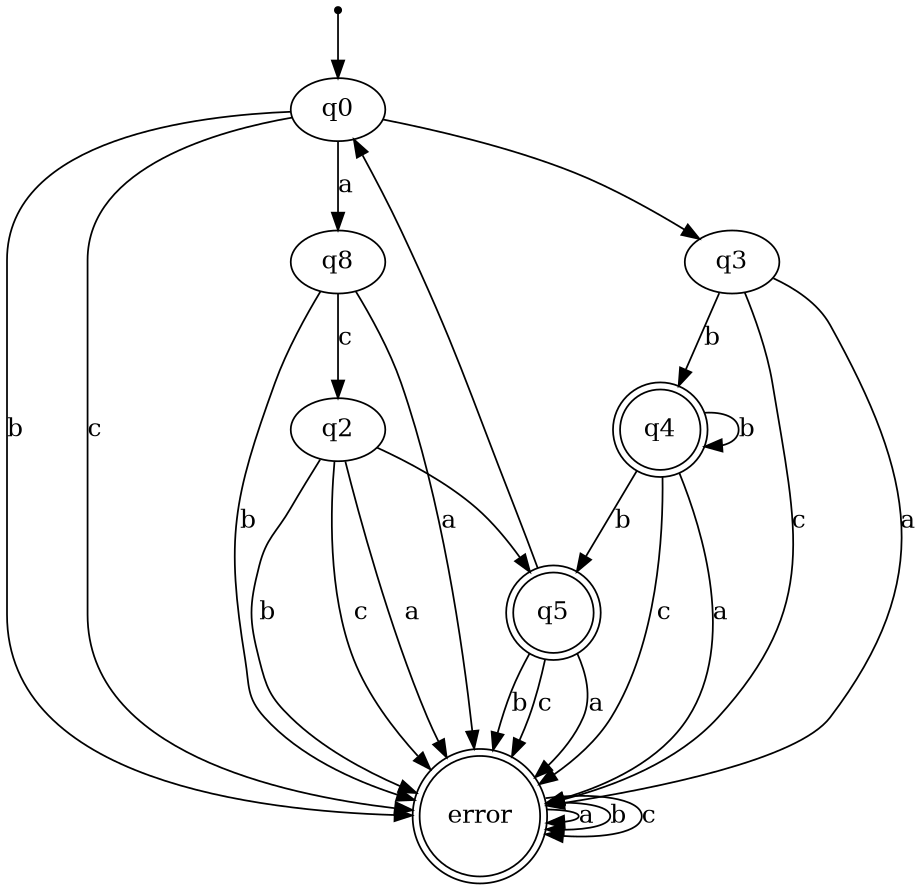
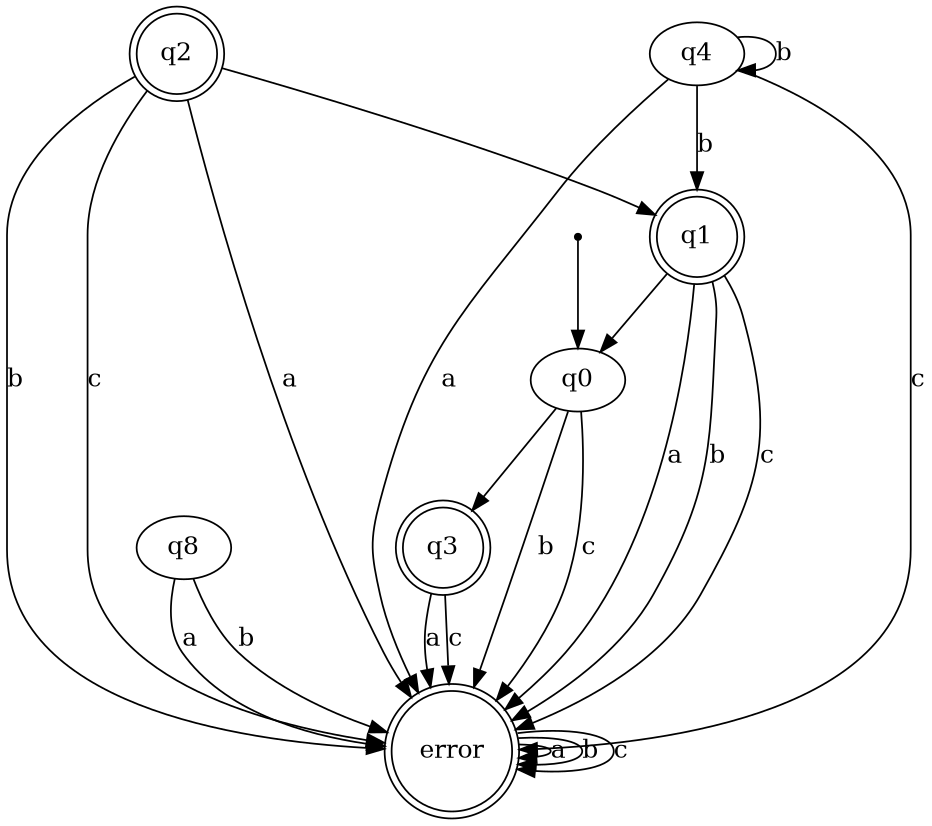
edge "q0" -> "q8": removed, label "a"
node "q3": shape ellipse -> doublecircle
edge "q3" -> "q4": removed, label "b"
edge "q8" -> "q2": removed, label "c"
node "q2": shape ellipse -> doublecircle
node "q4": shape doublecircle -> ellipse
node "q5": label "q5" -> "q1"
